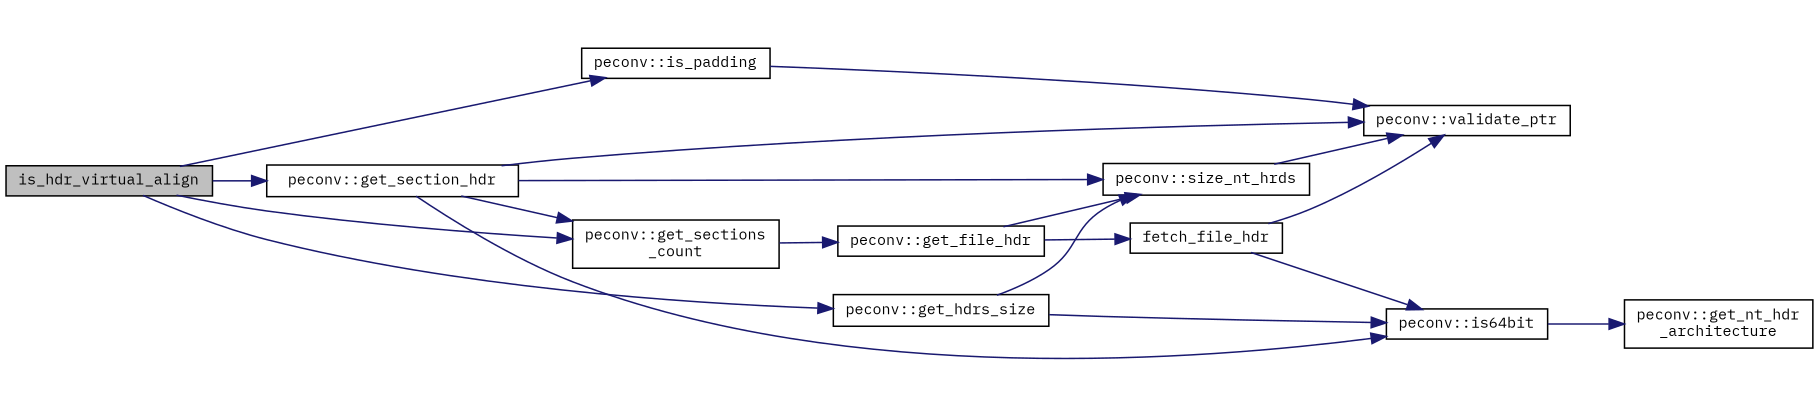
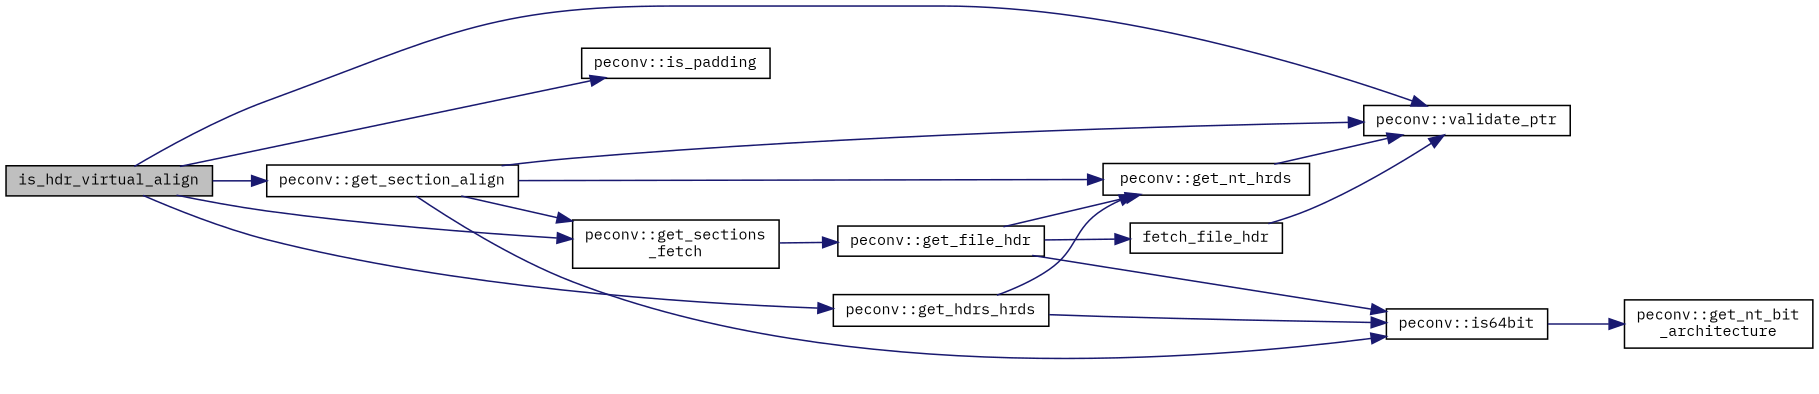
edge "peconv::is_padding" -> "peconv::validate_ptr": now "is_hdr_virtual_align" -> "peconv::validate_ptr"
node "peconv::size_nt_hrds": label "peconv::size_nt_hrds" -> "peconv::get_nt_hrds"
node "peconv::get_section_hdr": label "peconv::get_section_hdr" -> "peconv::get_section_align"
node "peconv::get_sections _count": label "peconv::get_sections _count" -> "peconv::get_sections _fetch"
edge "fetch_file_hdr" -> "peconv::is64bit": now "peconv::get_file_hdr" -> "peconv::is64bit"
node "peconv::get_hdrs_size": label "peconv::get_hdrs_size" -> "peconv::get_hdrs_hrds"
node "peconv::get_nt_hdr _architecture": label "peconv::get_nt_hdr _architecture" -> "peconv::get_nt_bit _architecture"
